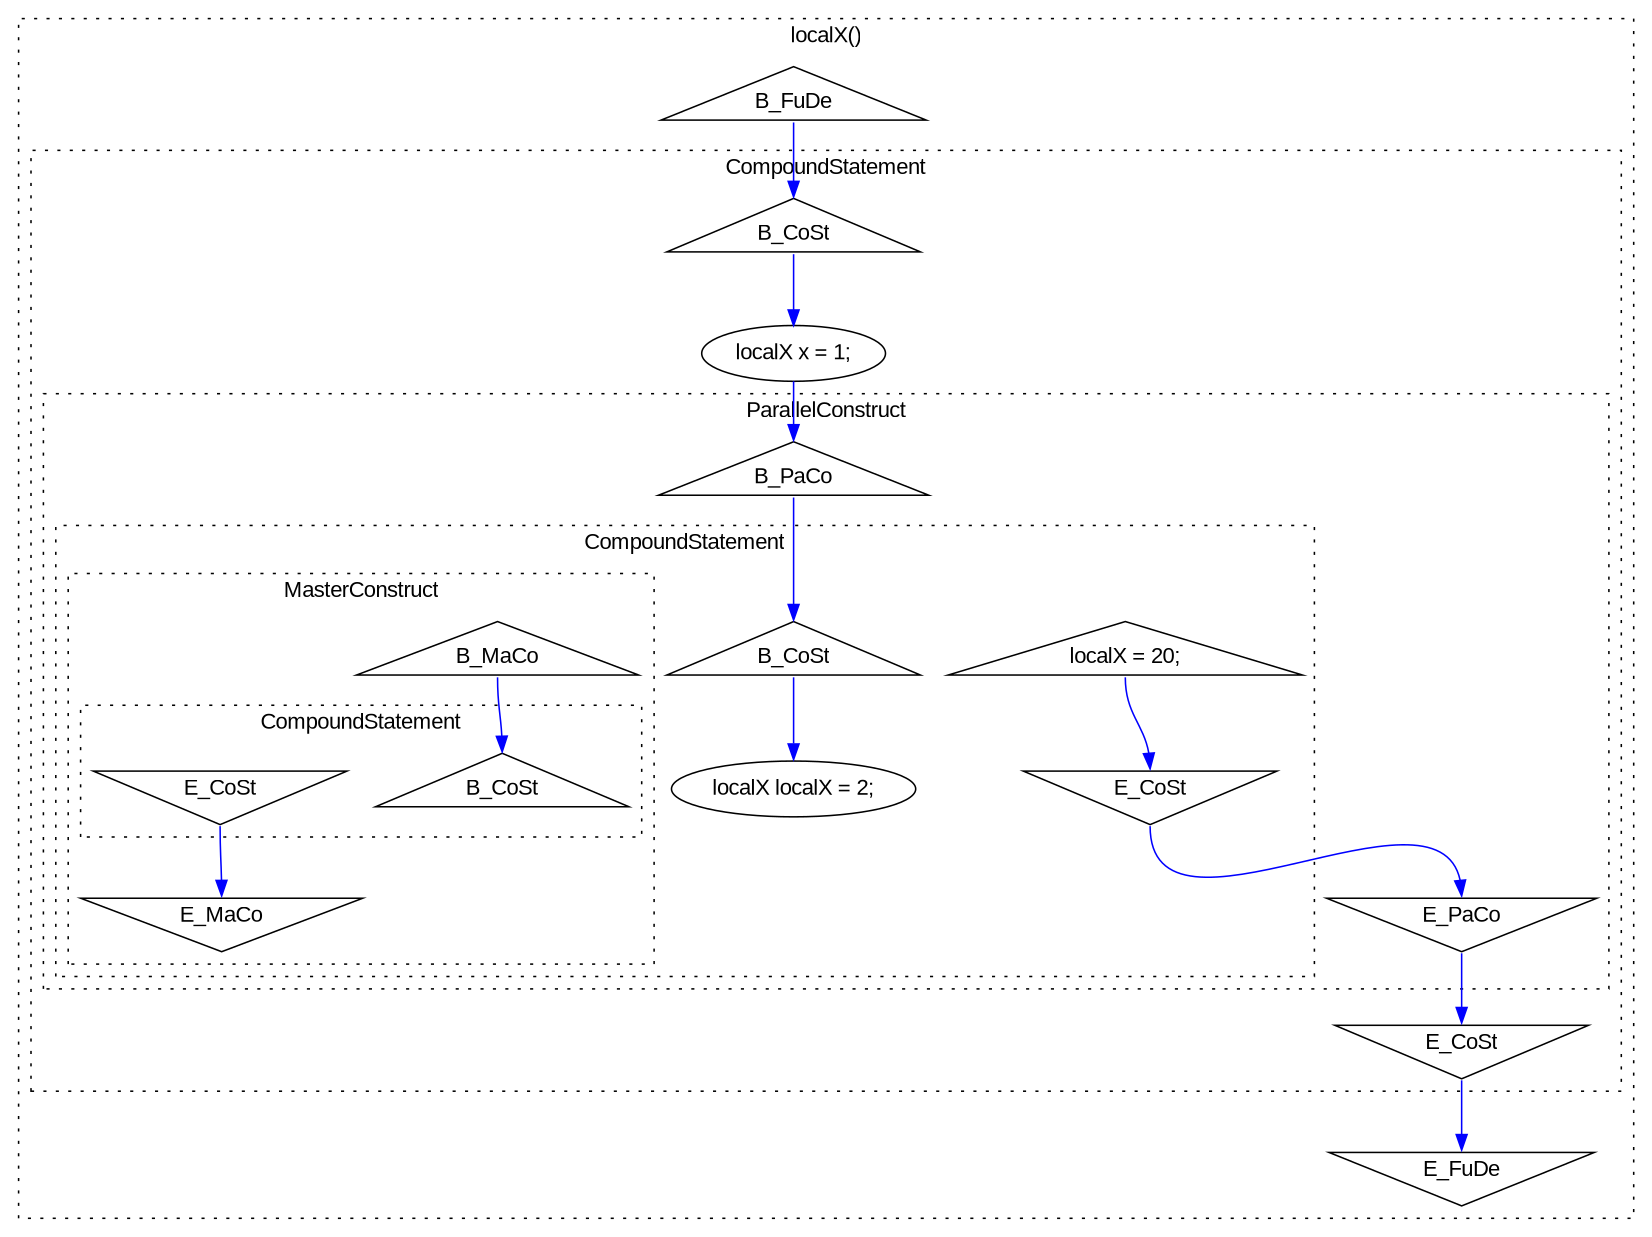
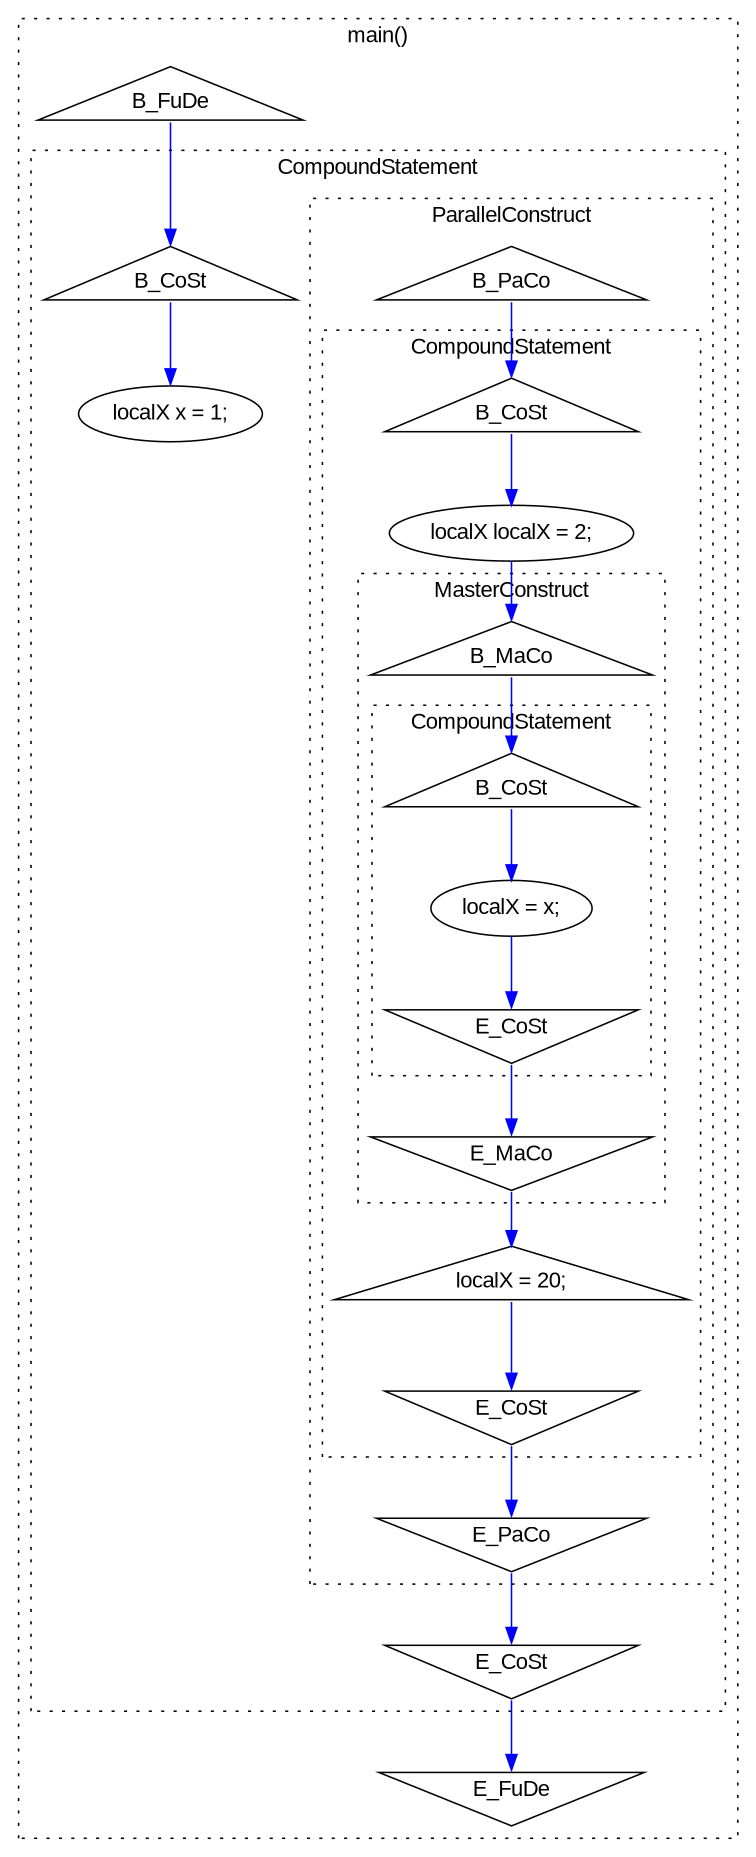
cluster "localX()": label "localX()" -> "main()"
edge "localX x = 1;" -> "B_PaCo": removed
edge "localX localX = 2;" -> "B_MaCo": added
node "localX = x;": added
edge "E_MaCo" -> "localX = 20;": added
